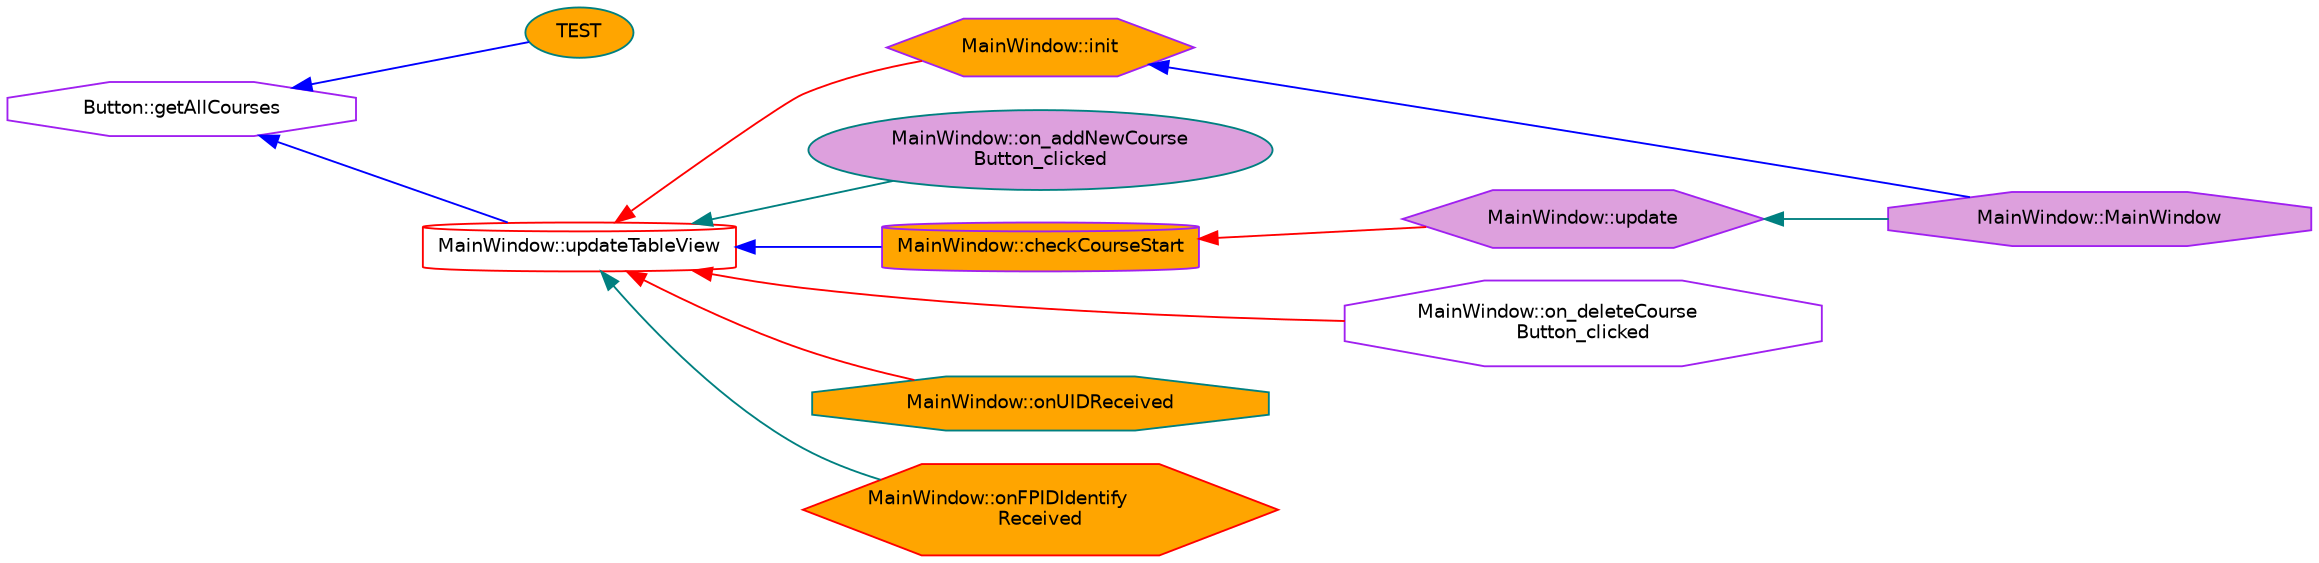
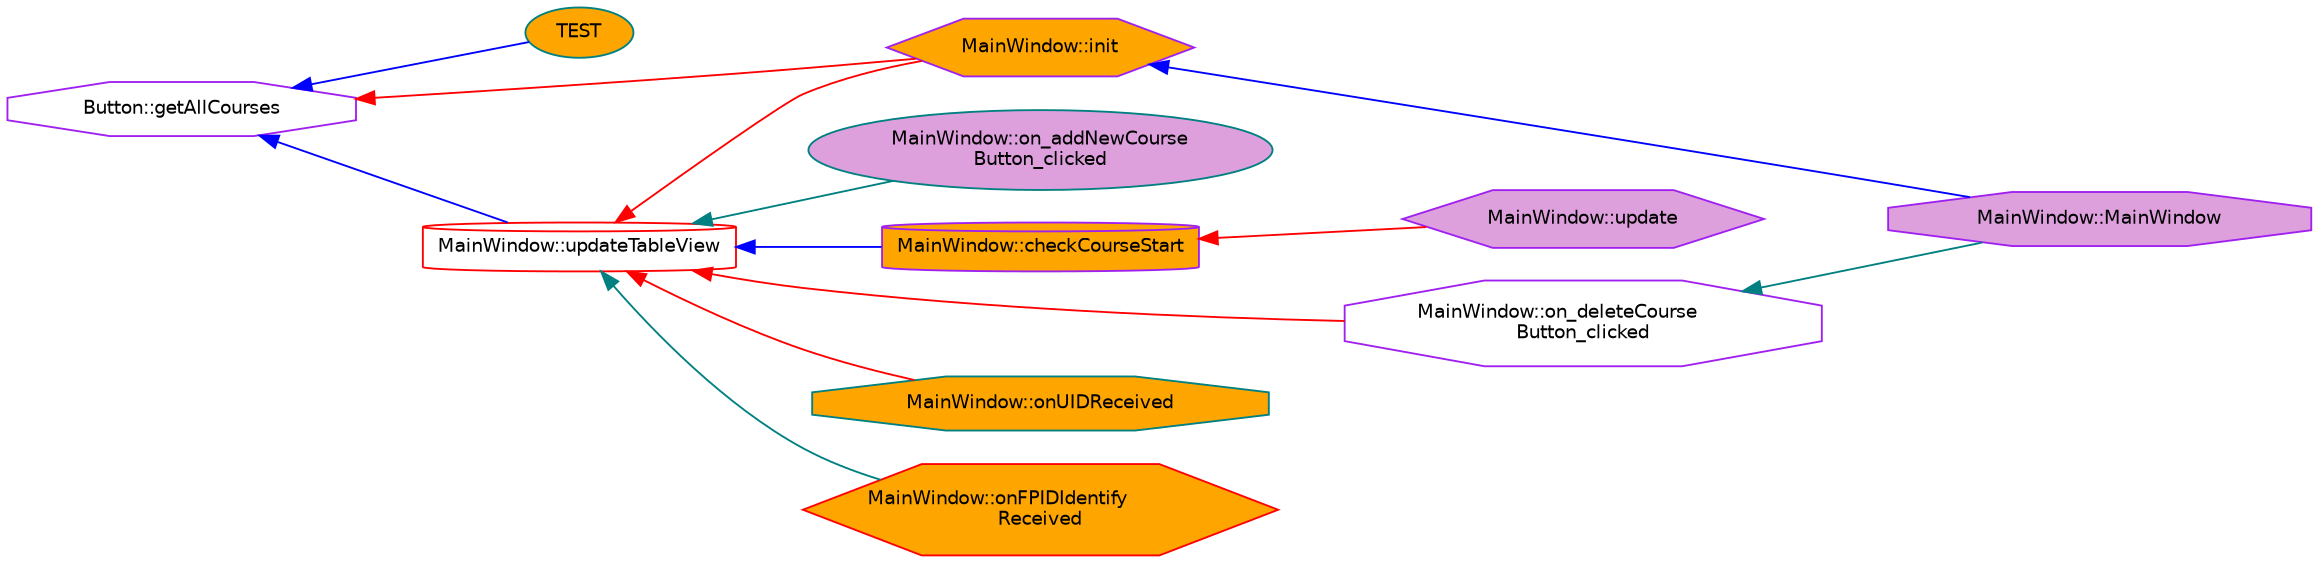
edge "MainWindow::init" -> "Button::getAllCourses": added
edge "MainWindow::MainWindow" -> "MainWindow::update": now "MainWindow::MainWindow" -> "MainWindow::on_deleteCourse Button_clicked"
